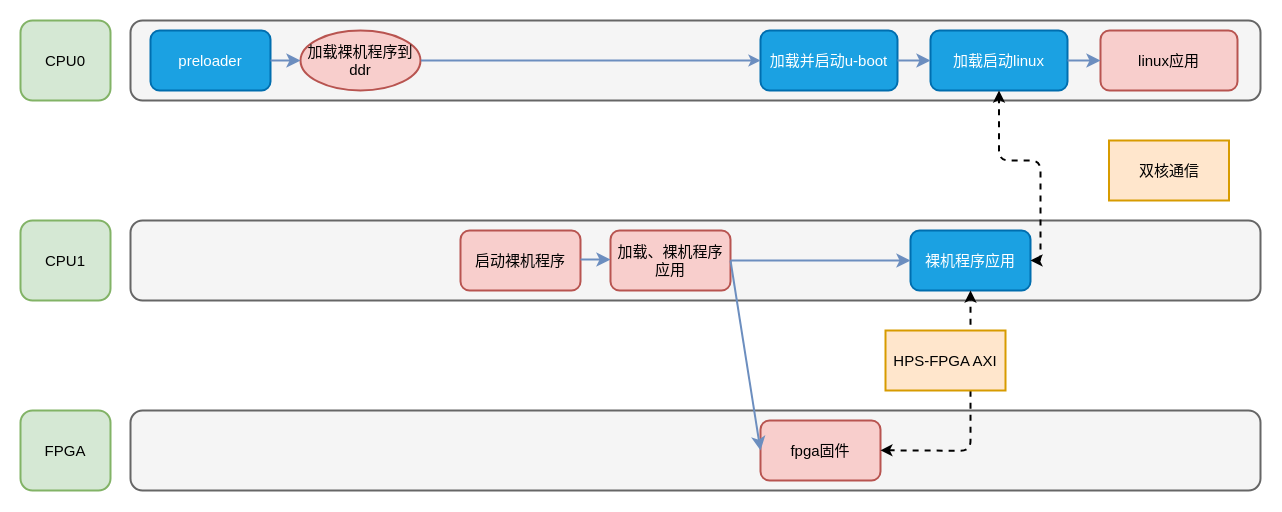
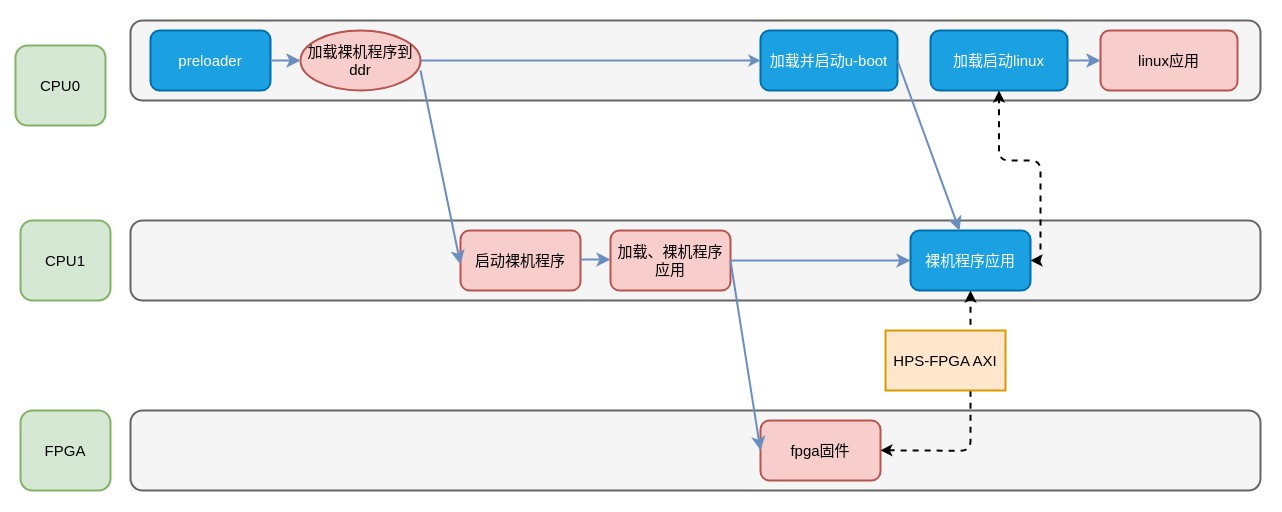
node "CPU0": moved (66, 61) -> (61, 86)
edge "加载并启动u-boot" -> "加载启动linux": now "加载并启动u-boot" -> "裸机程序应用"
edge "加载裸机程序到ddr" -> "启动裸机程序": added
node "双核通信": removed
